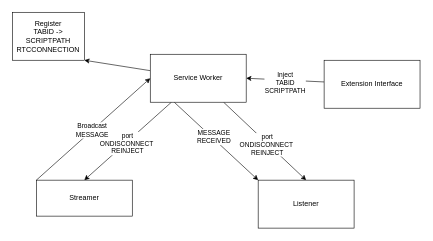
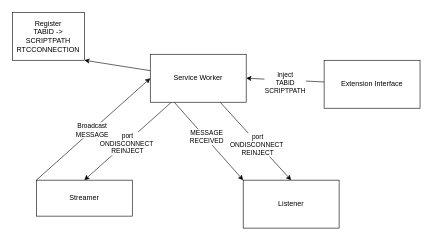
node "Listener": moved (306, 204) -> (291, 204)
